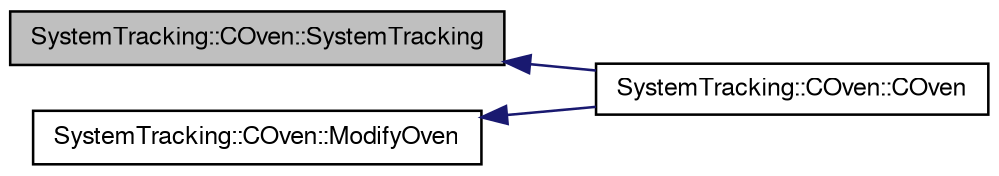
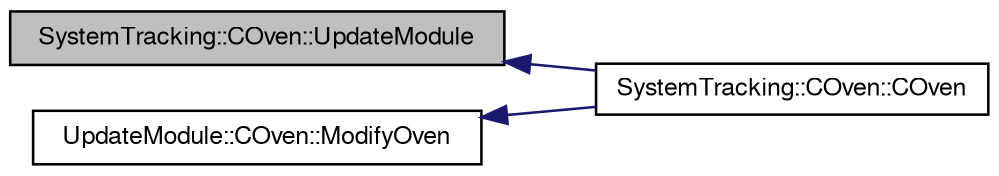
node "SystemTracking::COven::SystemTracking": label "SystemTracking::COven::SystemTracking" -> "SystemTracking::COven::UpdateModule"
node "SystemTracking::COven::ModifyOven": label "SystemTracking::COven::ModifyOven" -> "UpdateModule::COven::ModifyOven"
